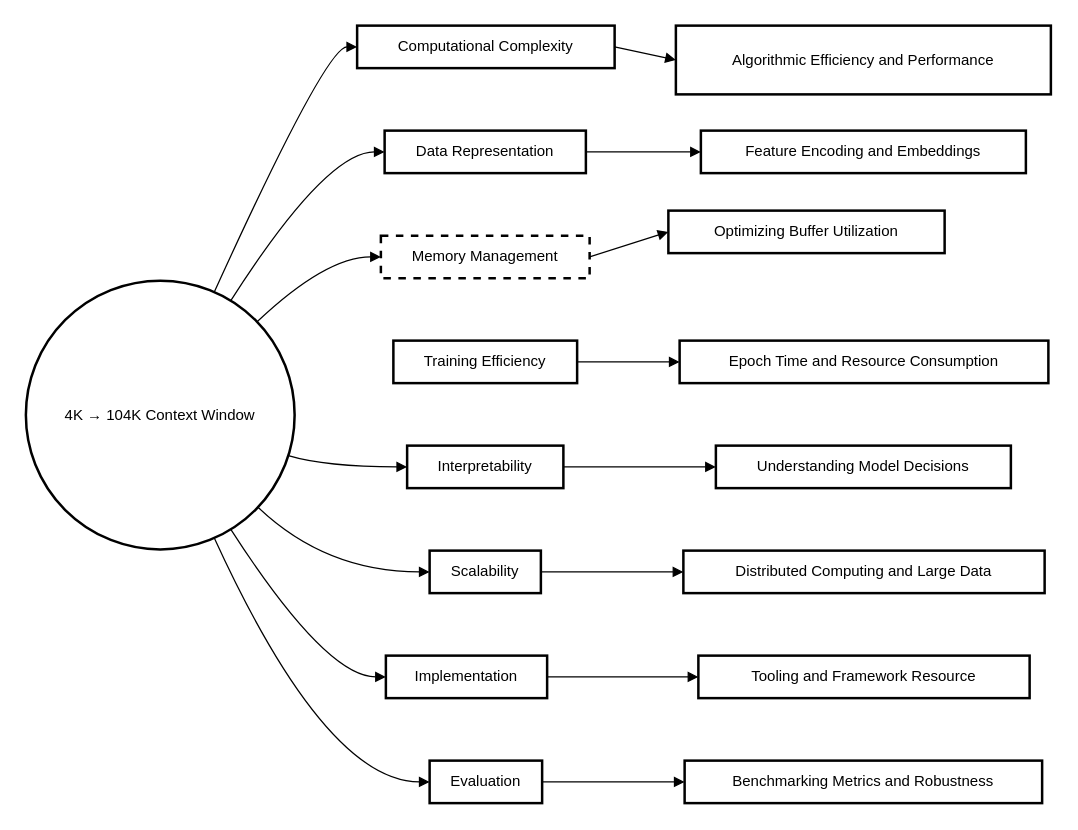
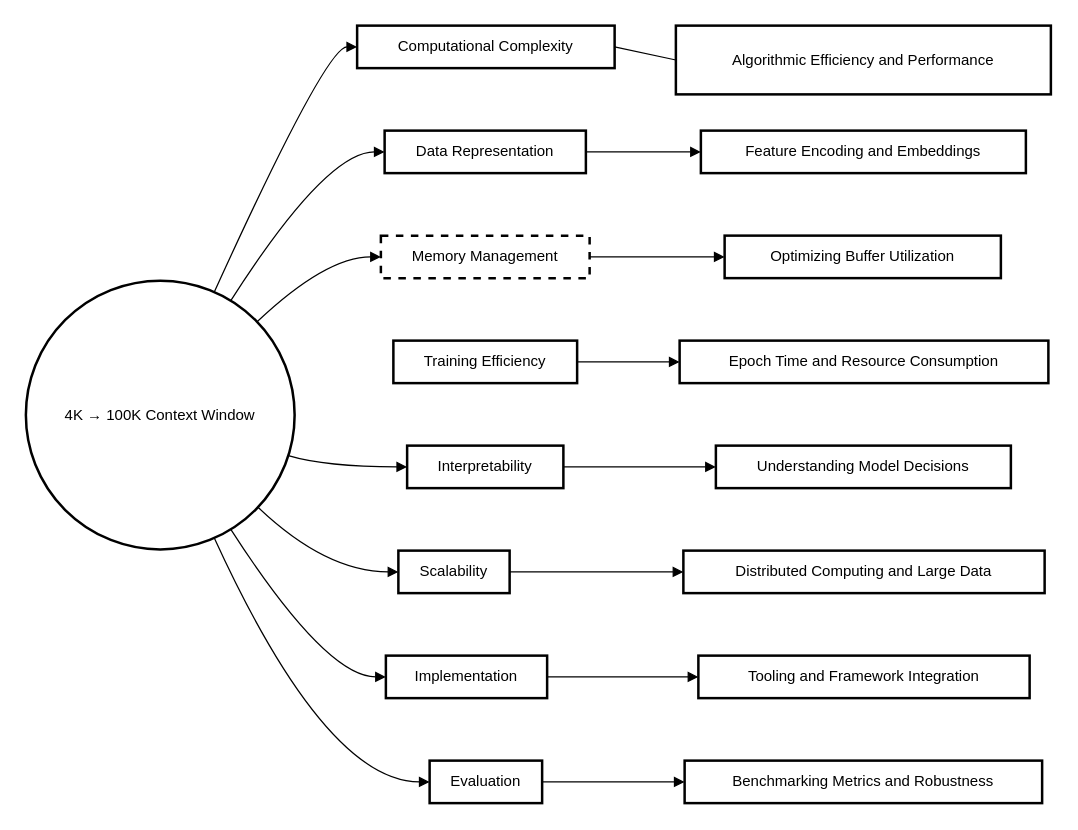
edge "Computational Complexity" -> "Algorithmic Efficiency and Performance": arrowhead block -> none
node "Optimizing Buffer Utilization": moved (806, 232) -> (863, 257)
node "4K → 104K Context Window": label "4K → 104K Context Window" -> "4K → 100K Context Window"
node "Scalability": moved (485, 572) -> (454, 572)
node "Tooling and Framework Resource": label "Tooling and Framework Resource" -> "Tooling and Framework Integration"
